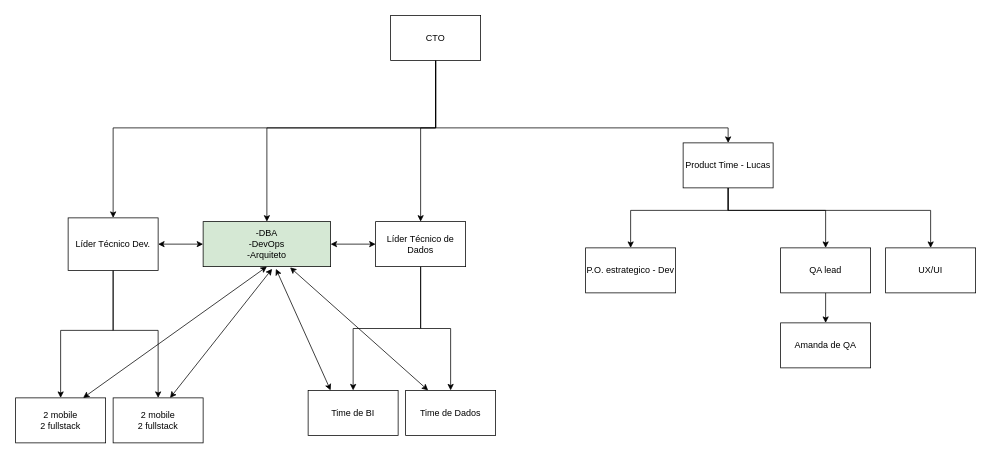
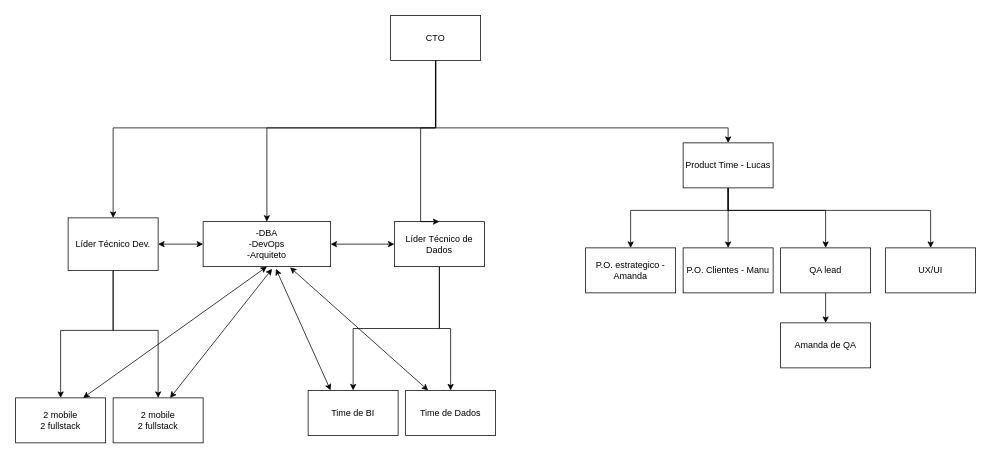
edge "Product Time - Lucas" -> "P.O. Clientes - Manu": added
node "-DBA -DevOps -Arquiteto": fillcolor #d5e8d4 -> #ffffff
node "Líder Técnico de Dados": moved (420, 244) -> (439, 244)
node "P.O. estrategico - Dev": label "P.O. estrategico - Dev" -> "P.O. estrategico - Amanda"
node "P.O. Clientes - Manu": added
